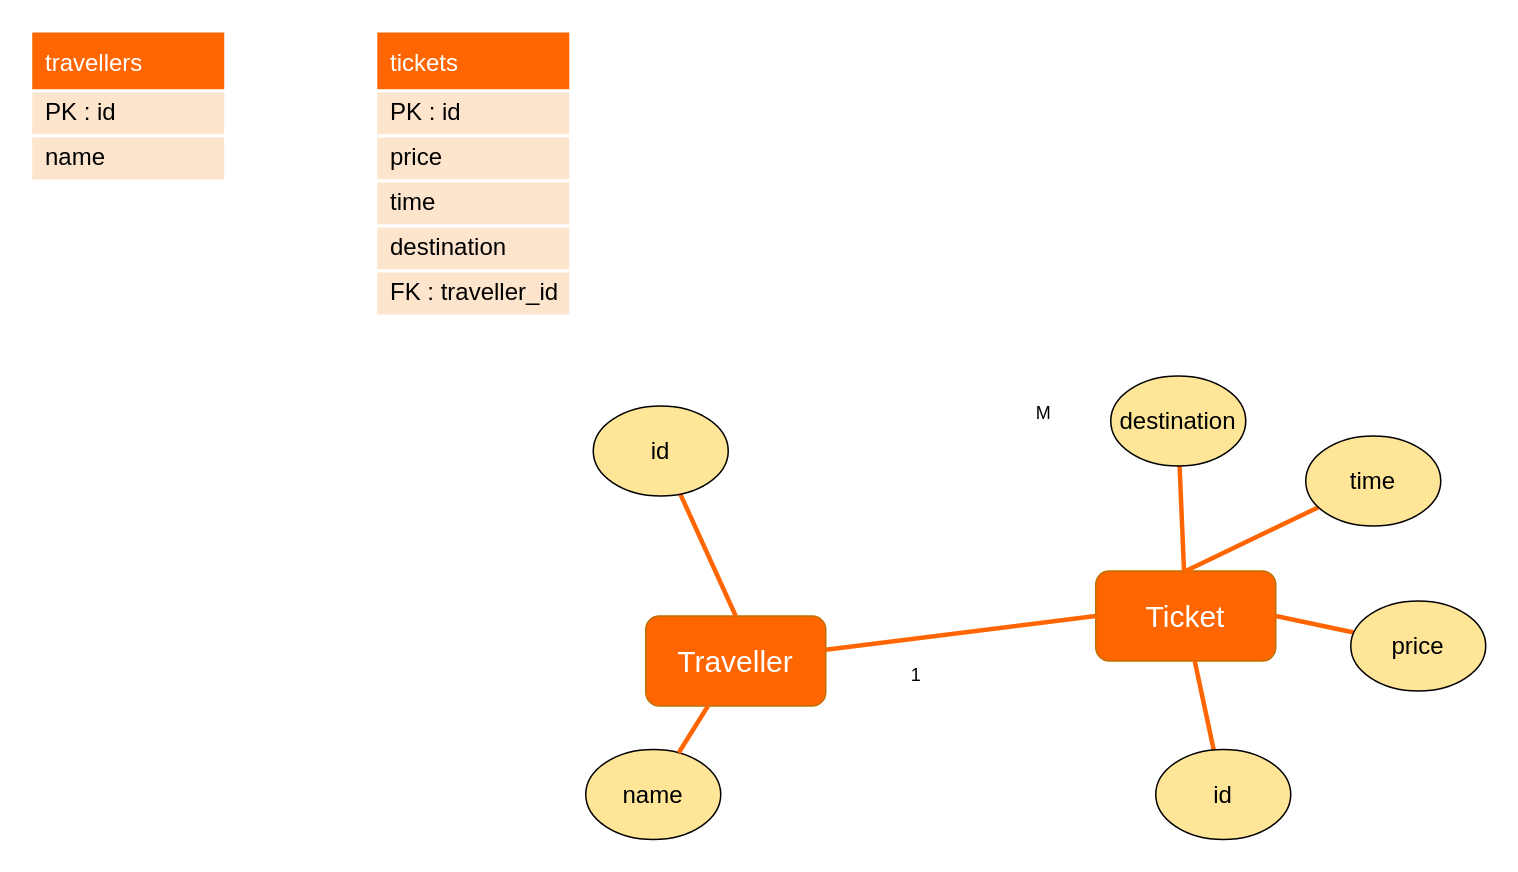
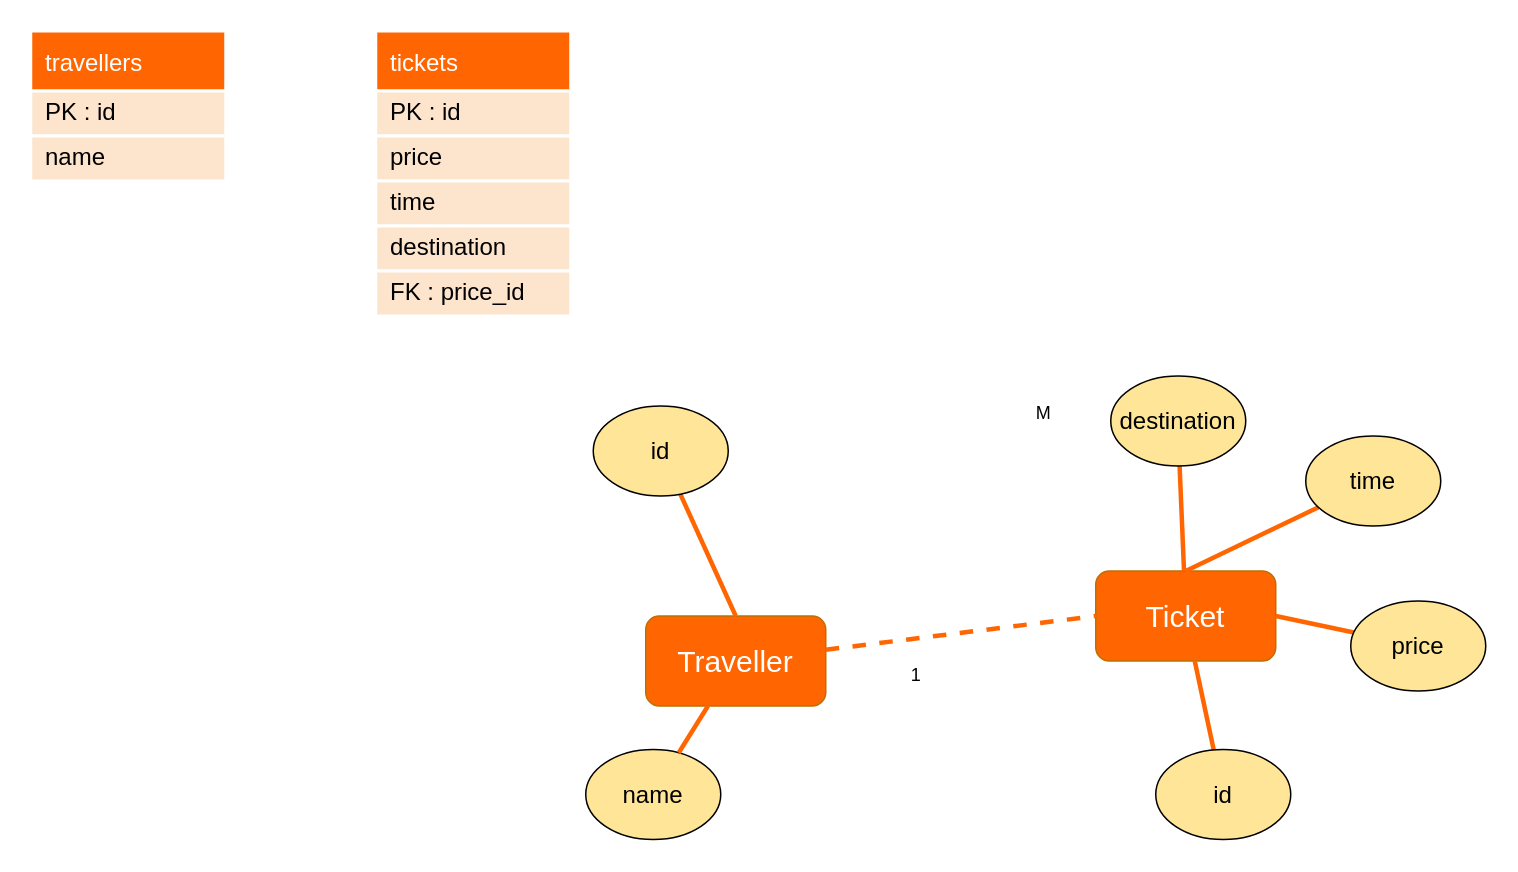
node "FK : traveller_id": label "FK : traveller_id" -> "FK : price_id"
edge "Ticket" -- "Traveller": style solid -> dashed
